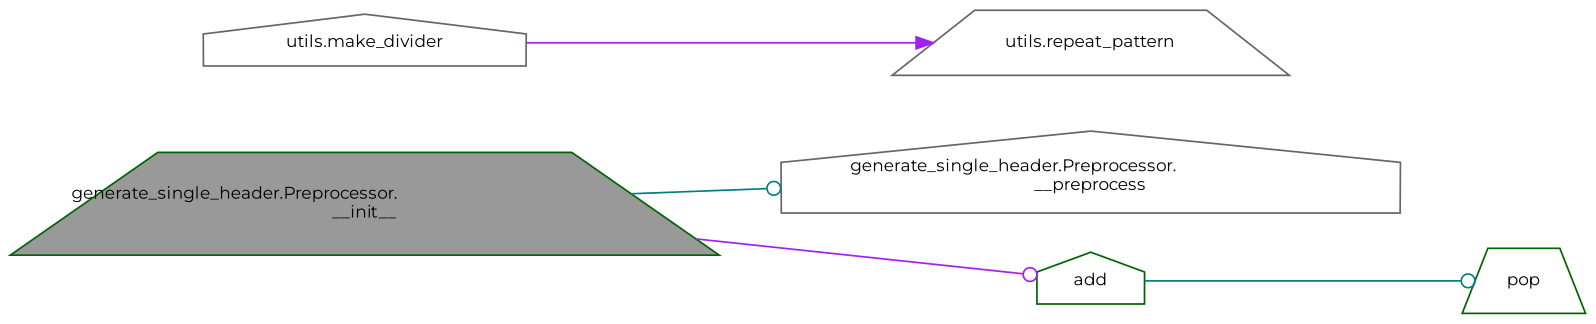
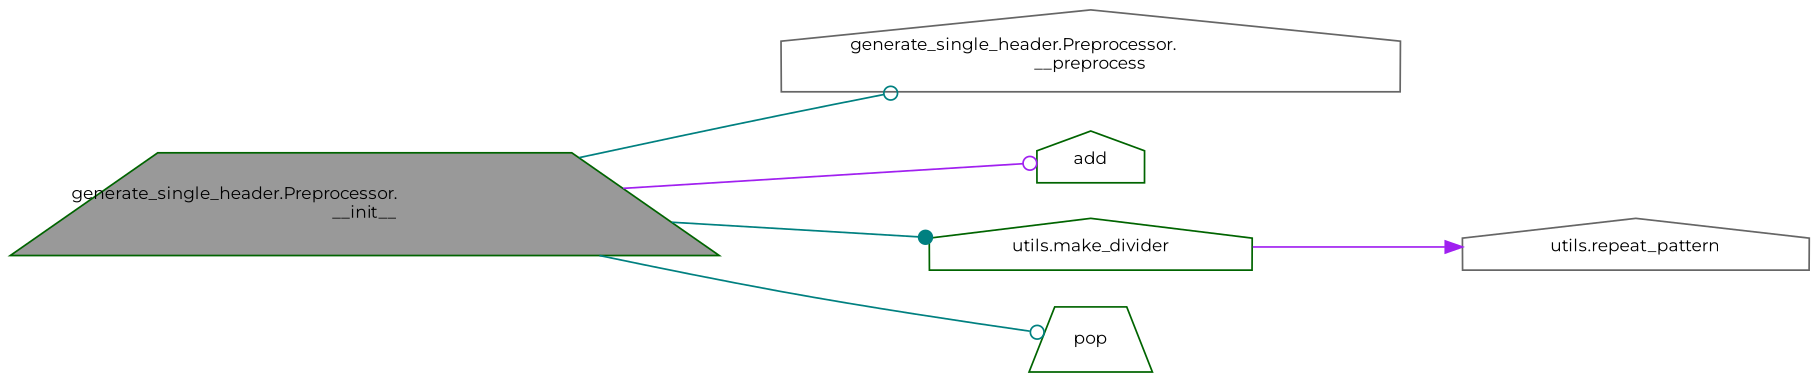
node "utils.make_divider": color gray40 -> darkgreen
node "utils.repeat_pattern": shape trapezium -> house
edge "generate_single_header.Preprocessor. __init__" -> "utils.make_divider": added
edge "add" -> "pop": now "generate_single_header.Preprocessor. __init__" -> "pop"
